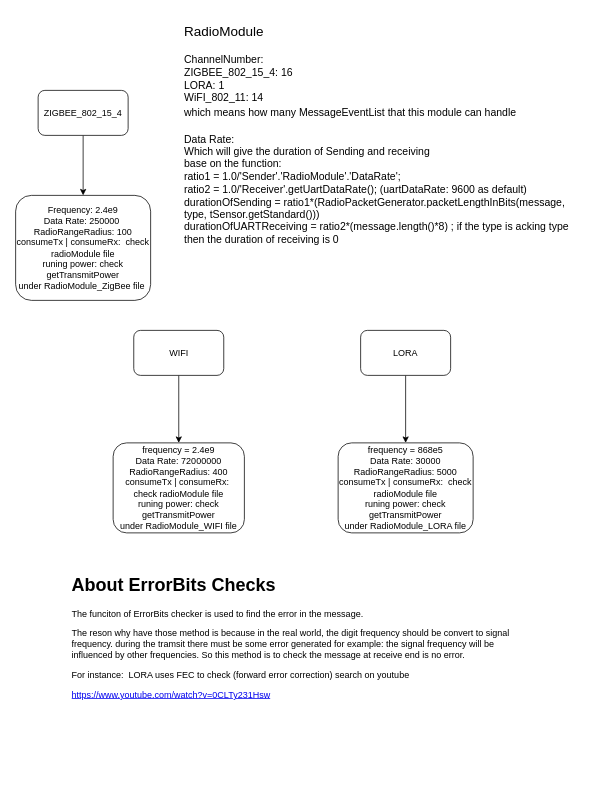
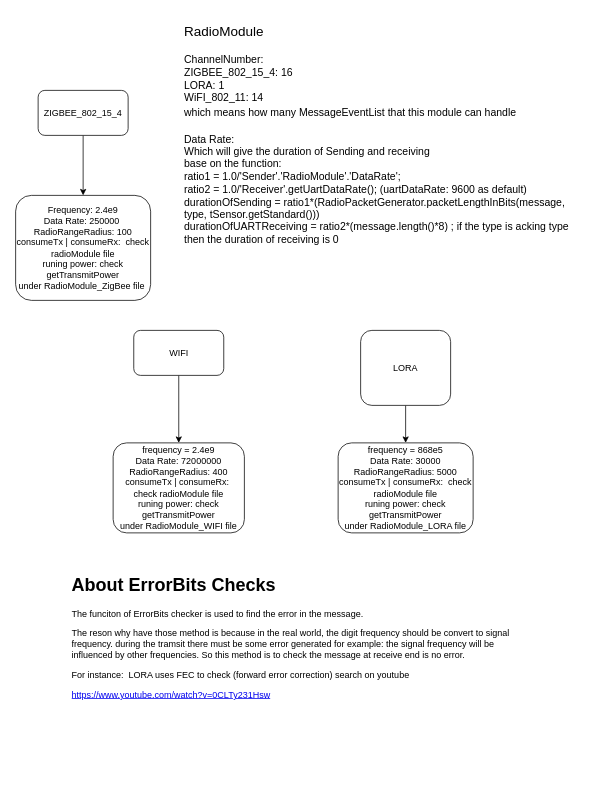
node "LORA": size 90x45 -> 90x75
